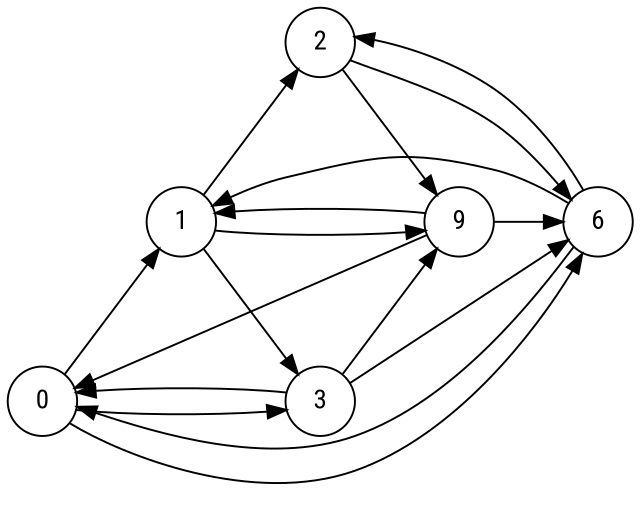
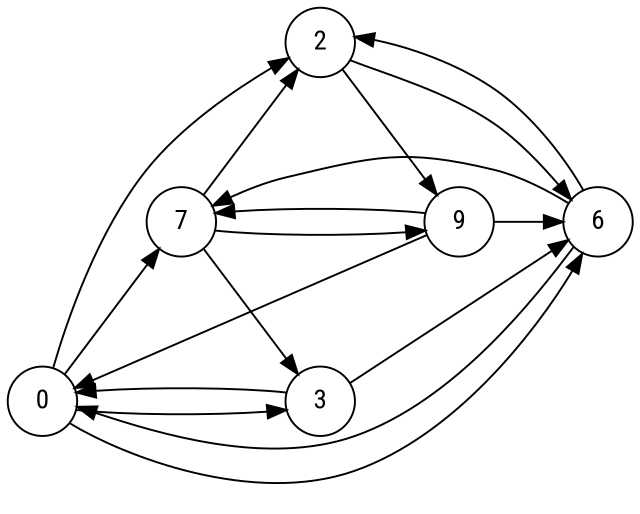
edge "0" -> "2": added
node "1": label "1" -> "7"
edge "3" -> "9": removed
